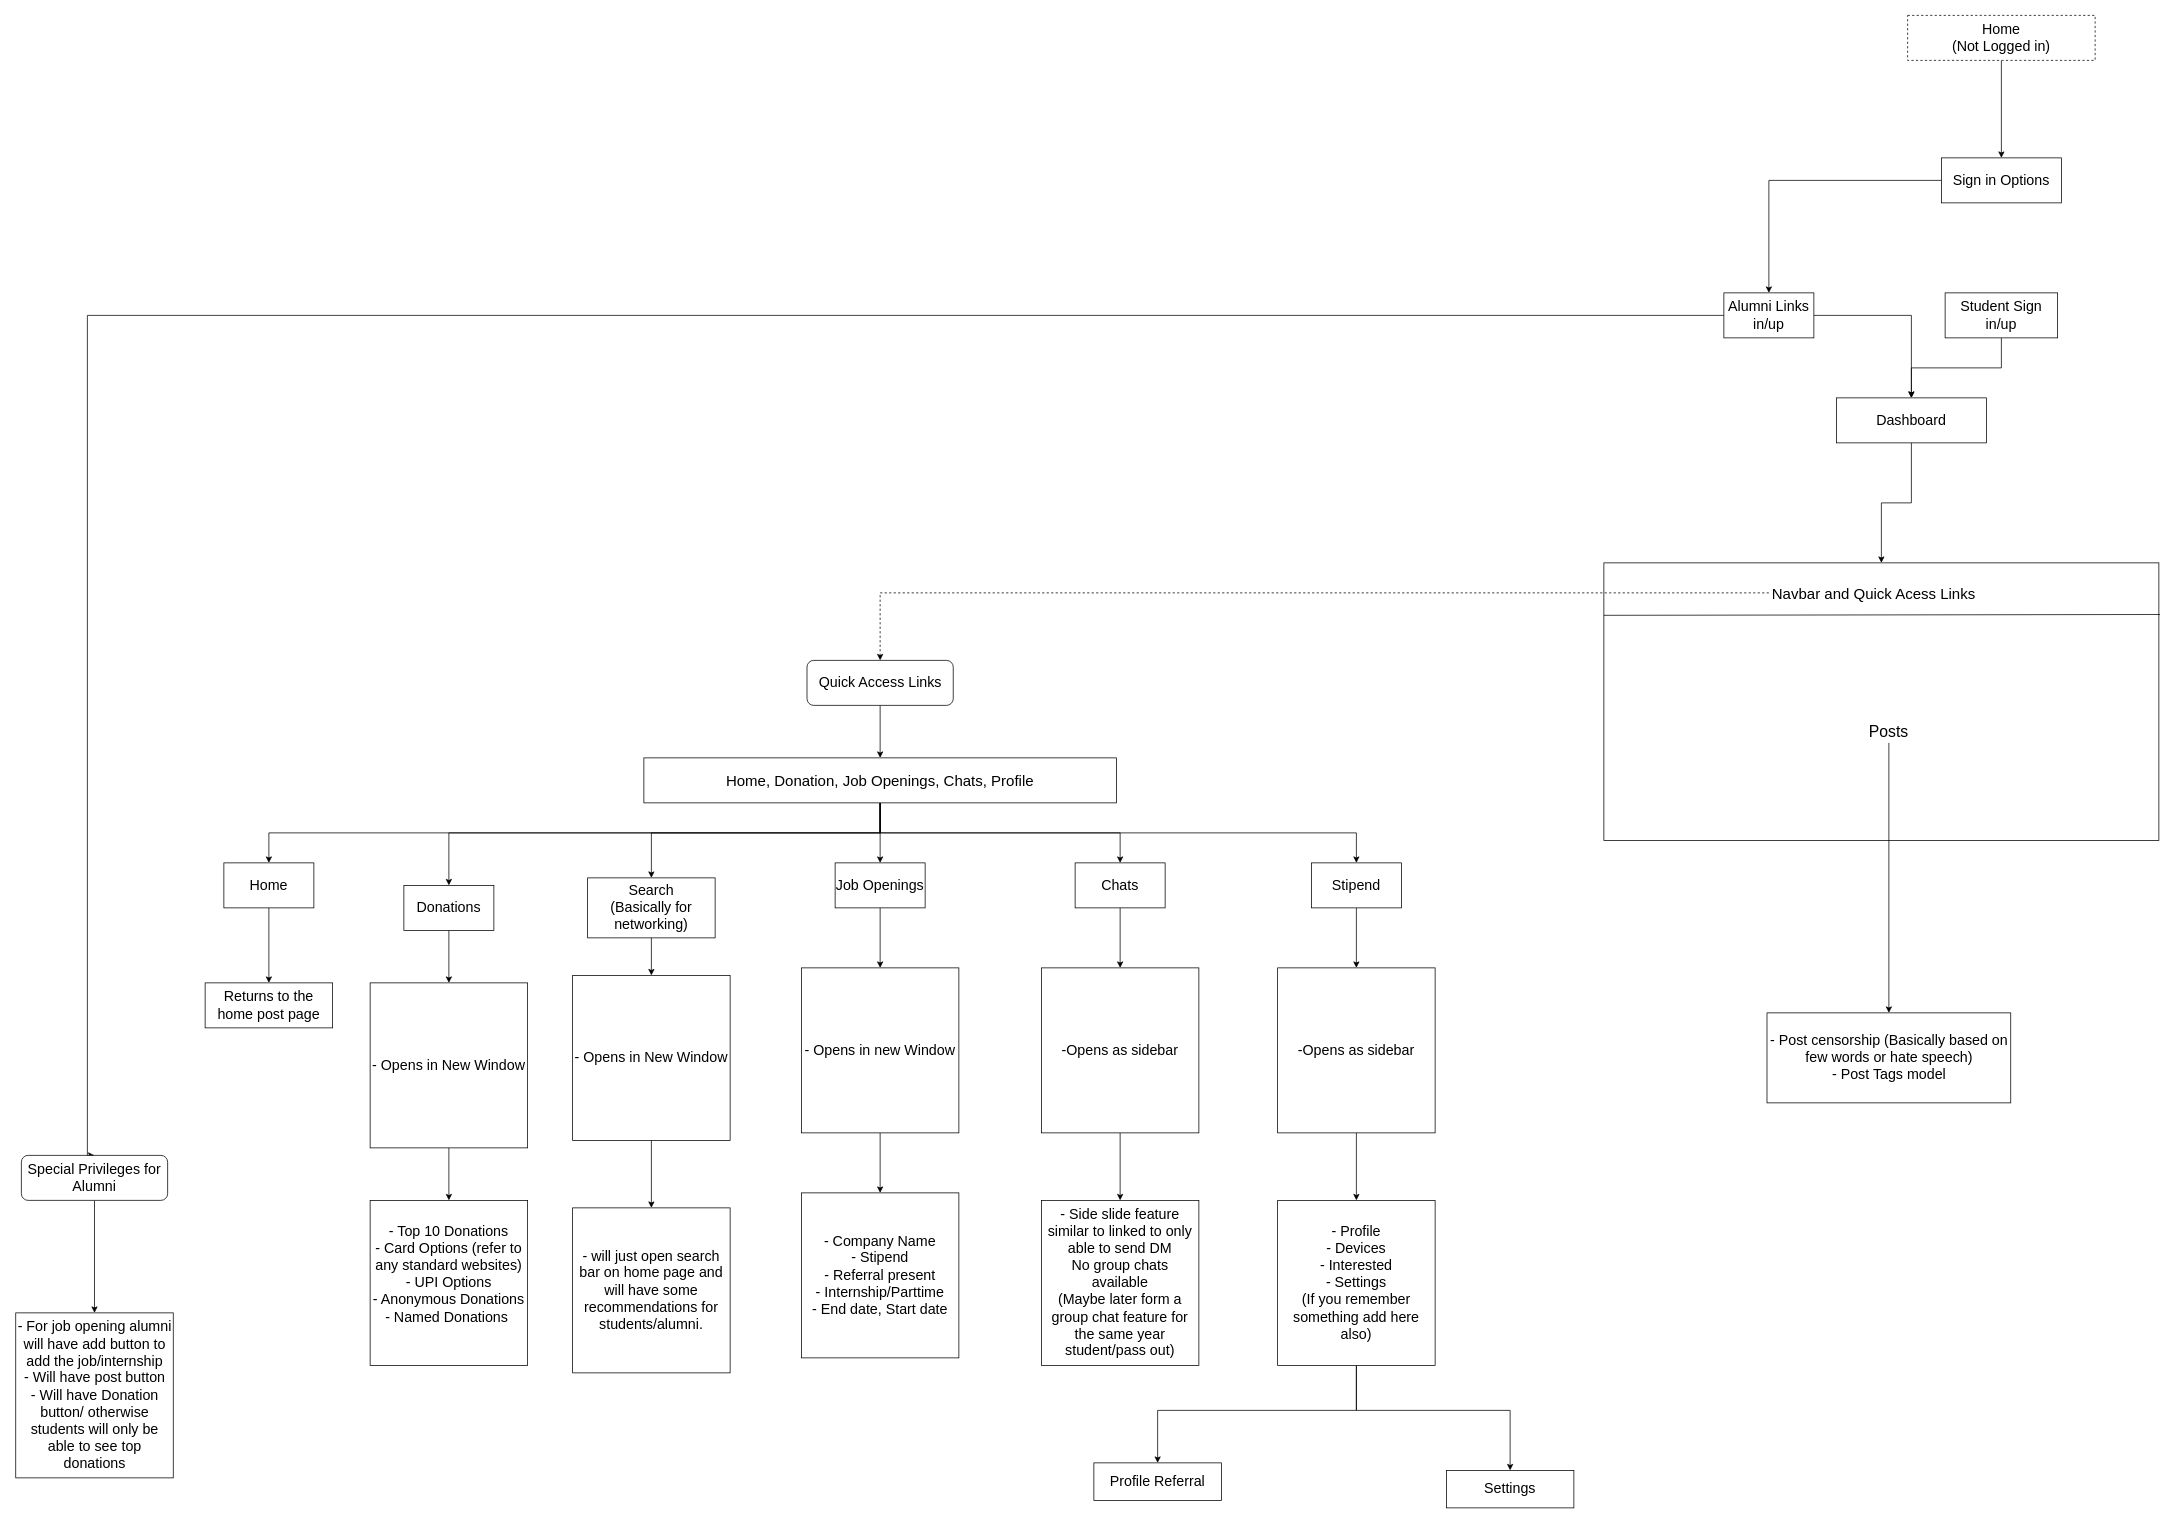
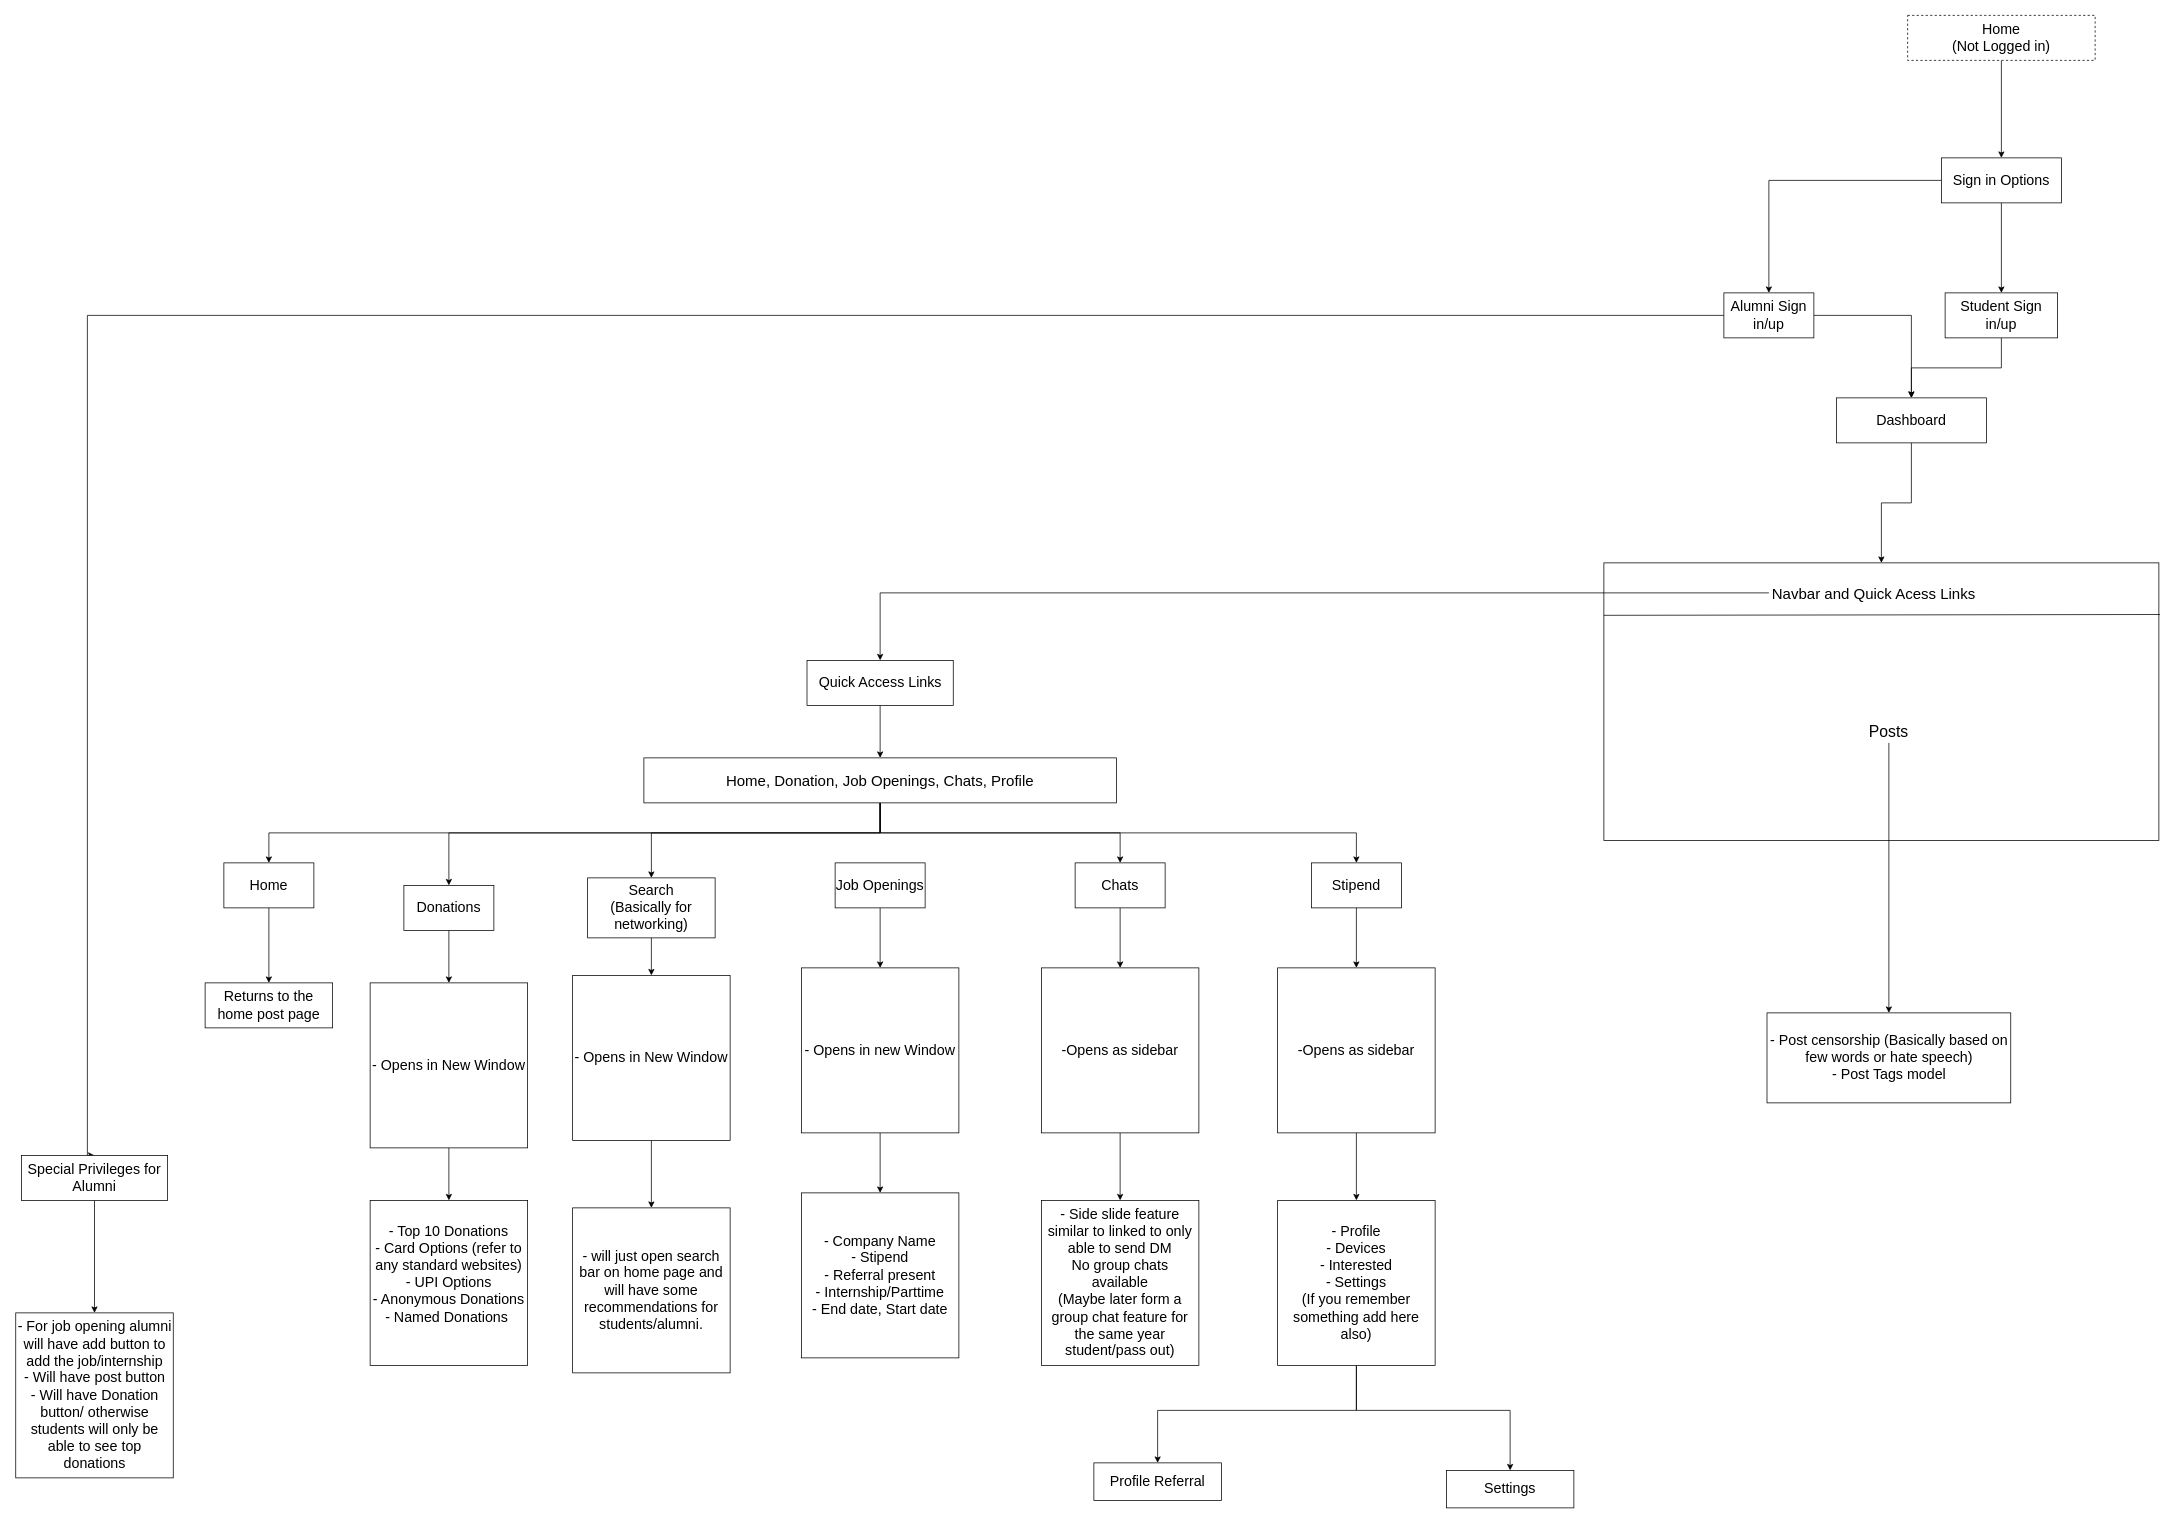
edge "Sign in Options" -> "Student Sign in/up": added
node "Alumni Links in/up": label "Alumni Links in/up" -> "Alumni Sign in/up"
edge "Navbar and Quick Acess Links" -> "Quick Access Links": style dashed -> solid
node "Quick Access Links": shape rounded rectangle -> rectangle
edge "Home, Donation, Job Openings, Chats, Profile" -> "Job Openings": removed
node "Special Privileges for Alumni": shape rounded rectangle -> rectangle
